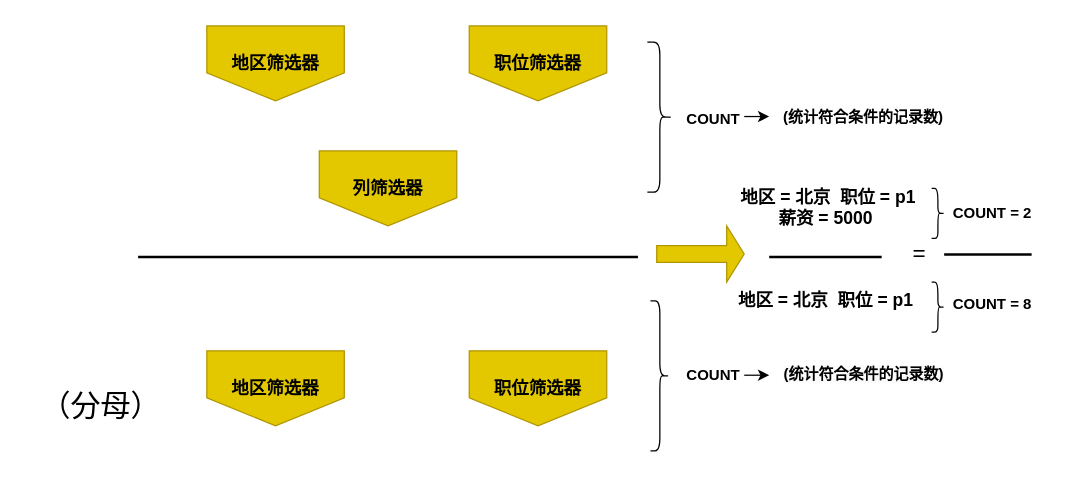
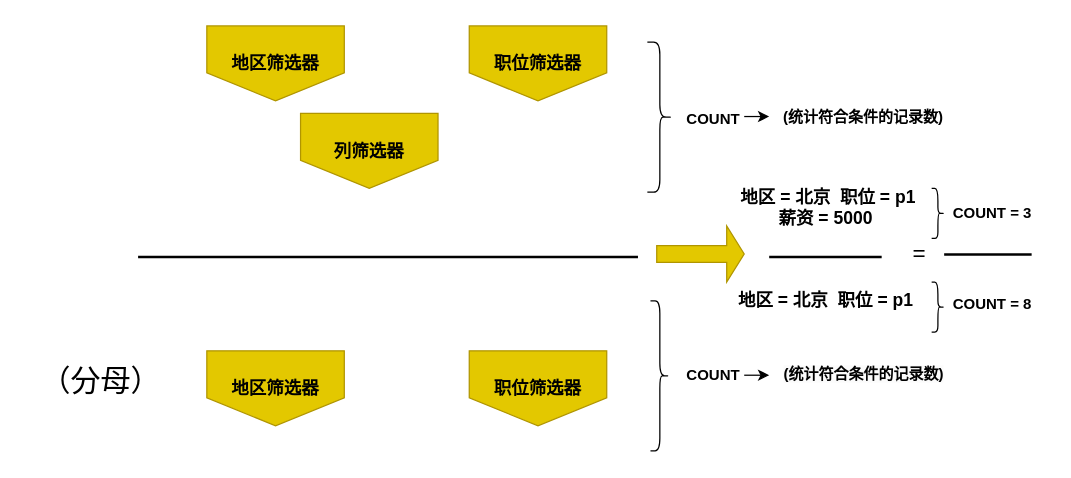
node "列筛选器": moved (388, 188) -> (369, 151)
node "COUNT = 2": label "COUNT = 2" -> "COUNT = 3"
node "（分母）": moved (101, 407) -> (101, 382)
